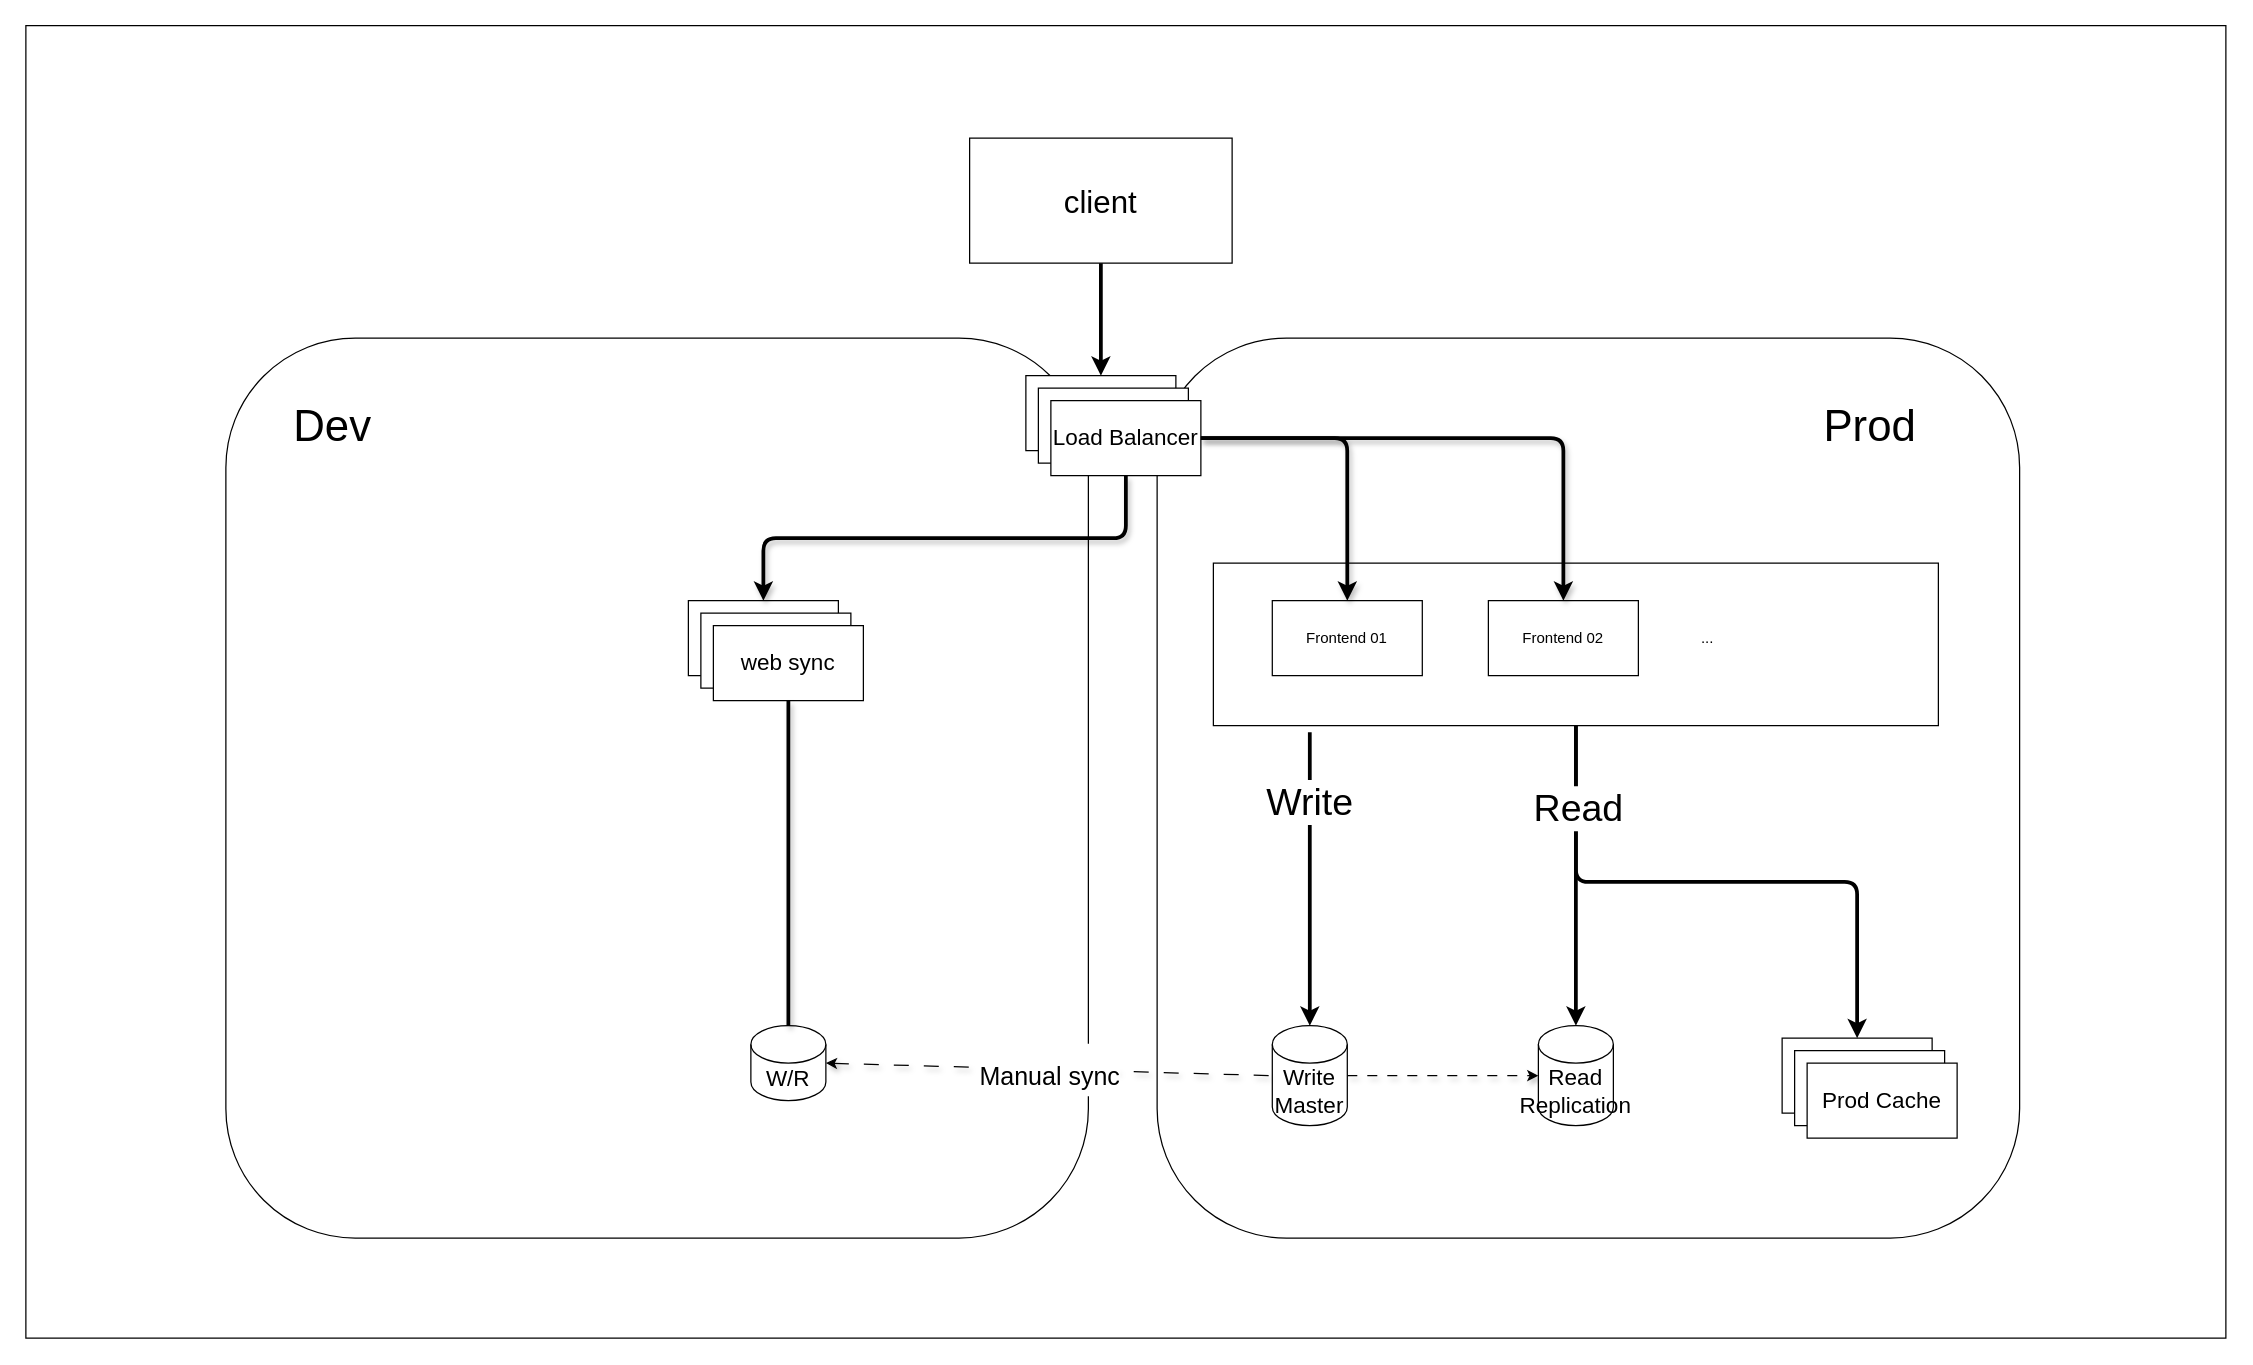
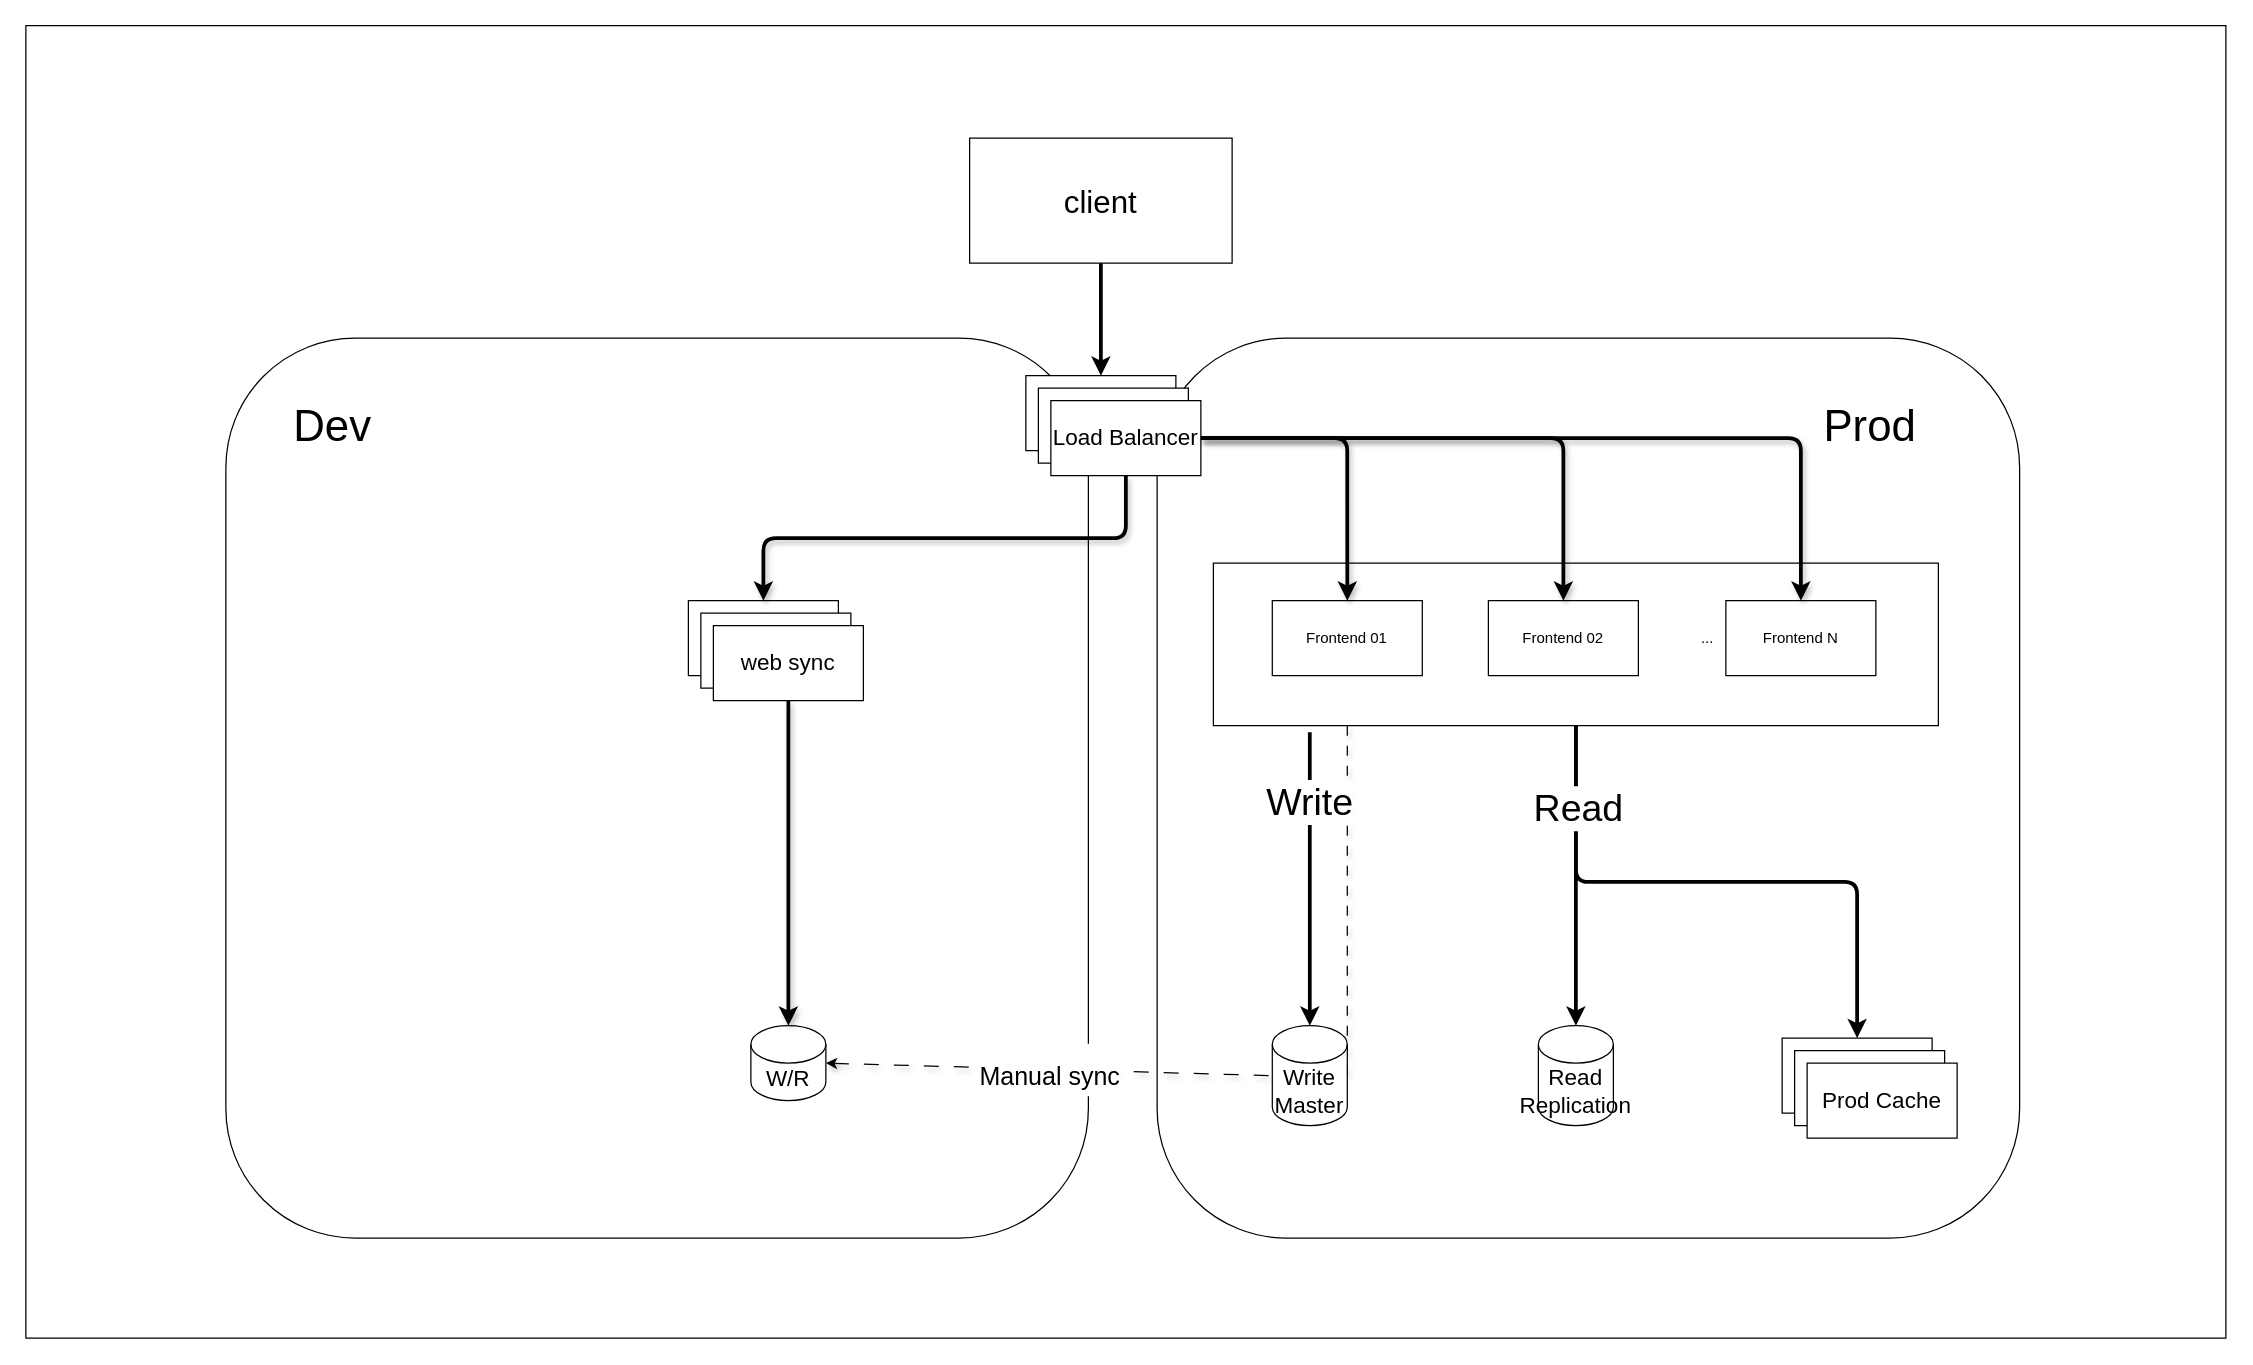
edge "Load Balancer" -> "Frontend N": added
node "Frontend N": added
edge "web sync" -- "W/R": arrowhead none -> classic
edge "WriteMaster" -> "ReadReplication": now "WriteMaster" -> "Frontend 01"
